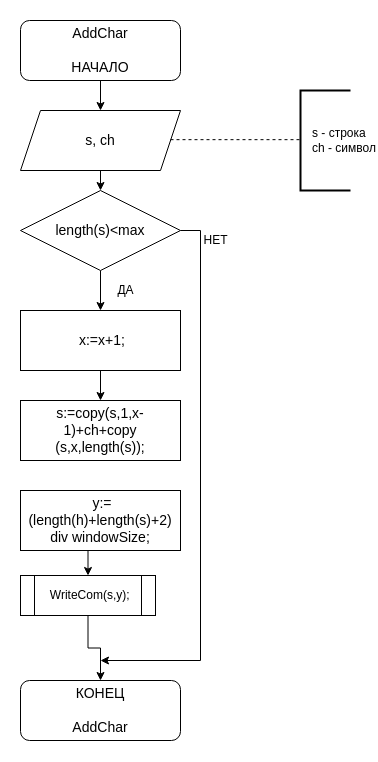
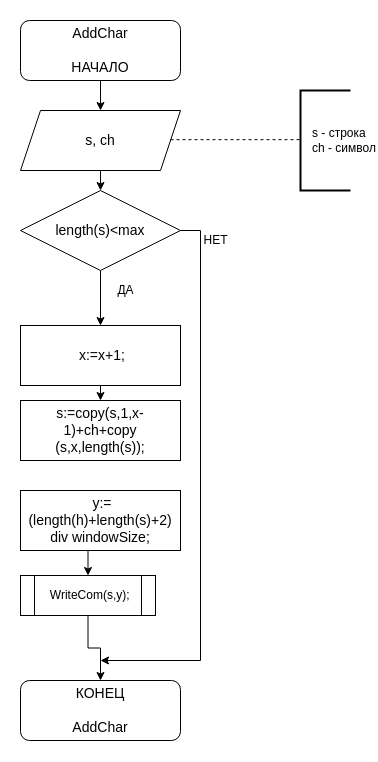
node "x:=x+1;": moved (101, 341) -> (101, 356)
